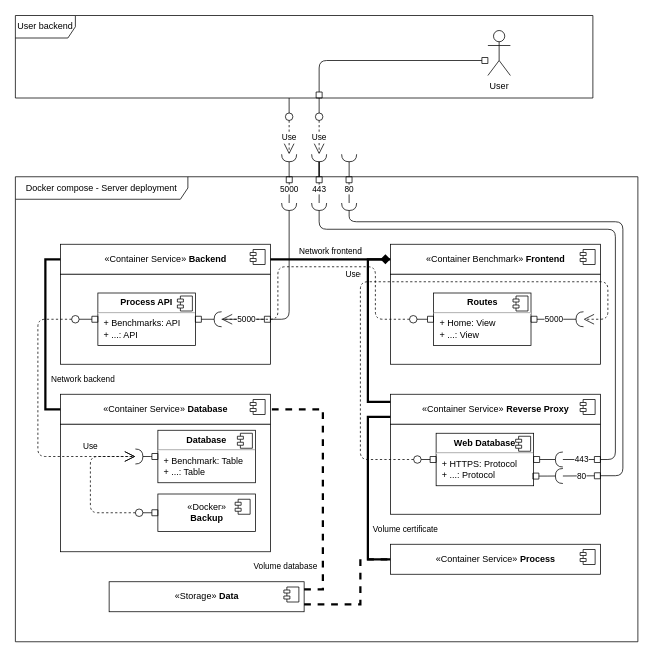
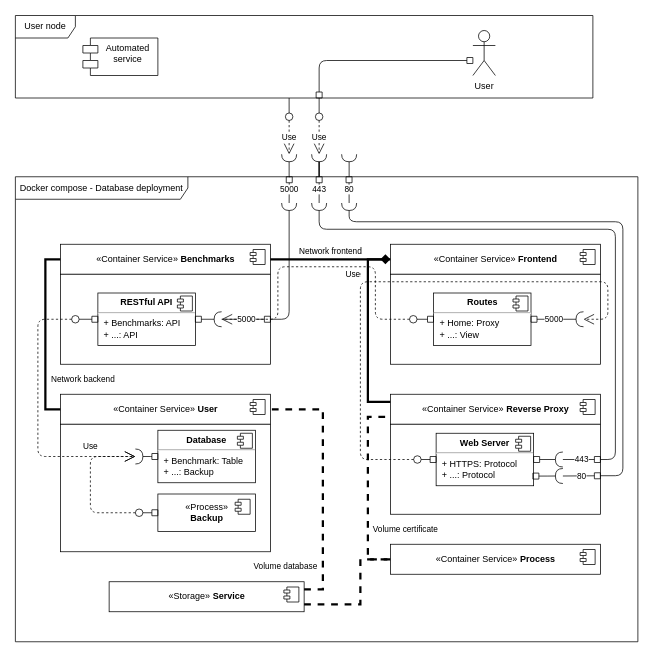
node "User backend": label "User backend" -> "User node"
node "User": moved (499, 53) -> (484, 53)
node "Automated service": added
node "Docker compose - Server deployment": label "Docker compose - Server deployment" -> "Docker compose - Database deployment"
node "«Container Service» Backend": label "«Container Service» Backend" -> "«Container Service» Benchmarks"
node "«Container Benchmark» Frontend": label "«Container Benchmark» Frontend" -> "«Container Service» Frontend"
node "Process API + Benchmarks: API + ...: API": label "Process API + Benchmarks: API + ...: API" -> "RESTful API + Benchmarks: API + ...: API"
node "Routes + Home: View + ...: View": label "Routes + Home: View + ...: View" -> "Routes + Home: Proxy + ...: View"
node "«Container Service» Database": label "«Container Service» Database" -> "«Container Service» User"
node "Database + Benchmark: Table + ...: Table": label "Database + Benchmark: Table + ...: Table" -> "Database + Benchmark: Table + ...: Backup"
node "Web Database + HTTPS: Protocol + ...: Protocol": label "Web Database + HTTPS: Protocol + ...: Protocol" -> "Web Server + HTTPS: Protocol + ...: Protocol"
edge "«Container Service» Reverse Proxy" -- "«Container Service» Process": style solid -> dashed
node "«Docker» Backup": label "«Docker» Backup" -> "«Process» Backup"
node "«Storage» Data": label "«Storage» Data" -> "«Storage» Service"
